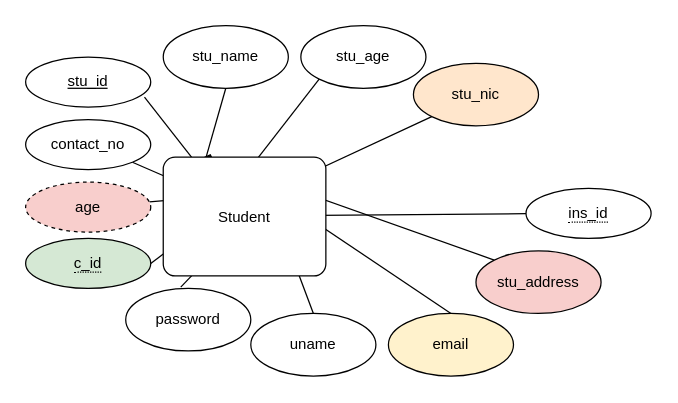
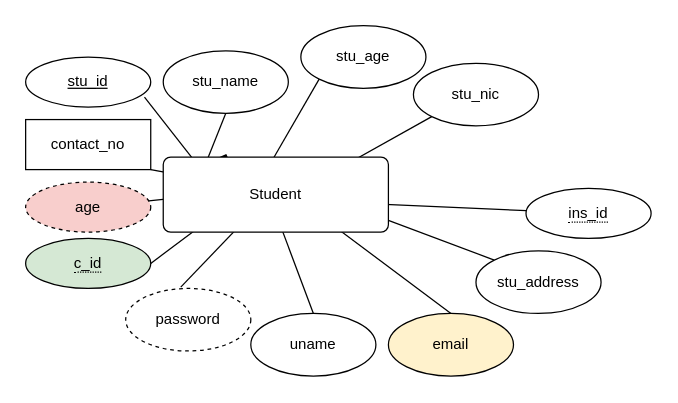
node "stu_name": moved (226, 57) -> (226, 82)
node "stu_nic": fillcolor #ffe6cc -> #ffffff
node "contact_no": shape ellipse -> rectangle
node "Student": size 163x119 -> 225x75
node "stu_address": fillcolor #f8cecc -> #ffffff
node "password": style solid -> dashed
